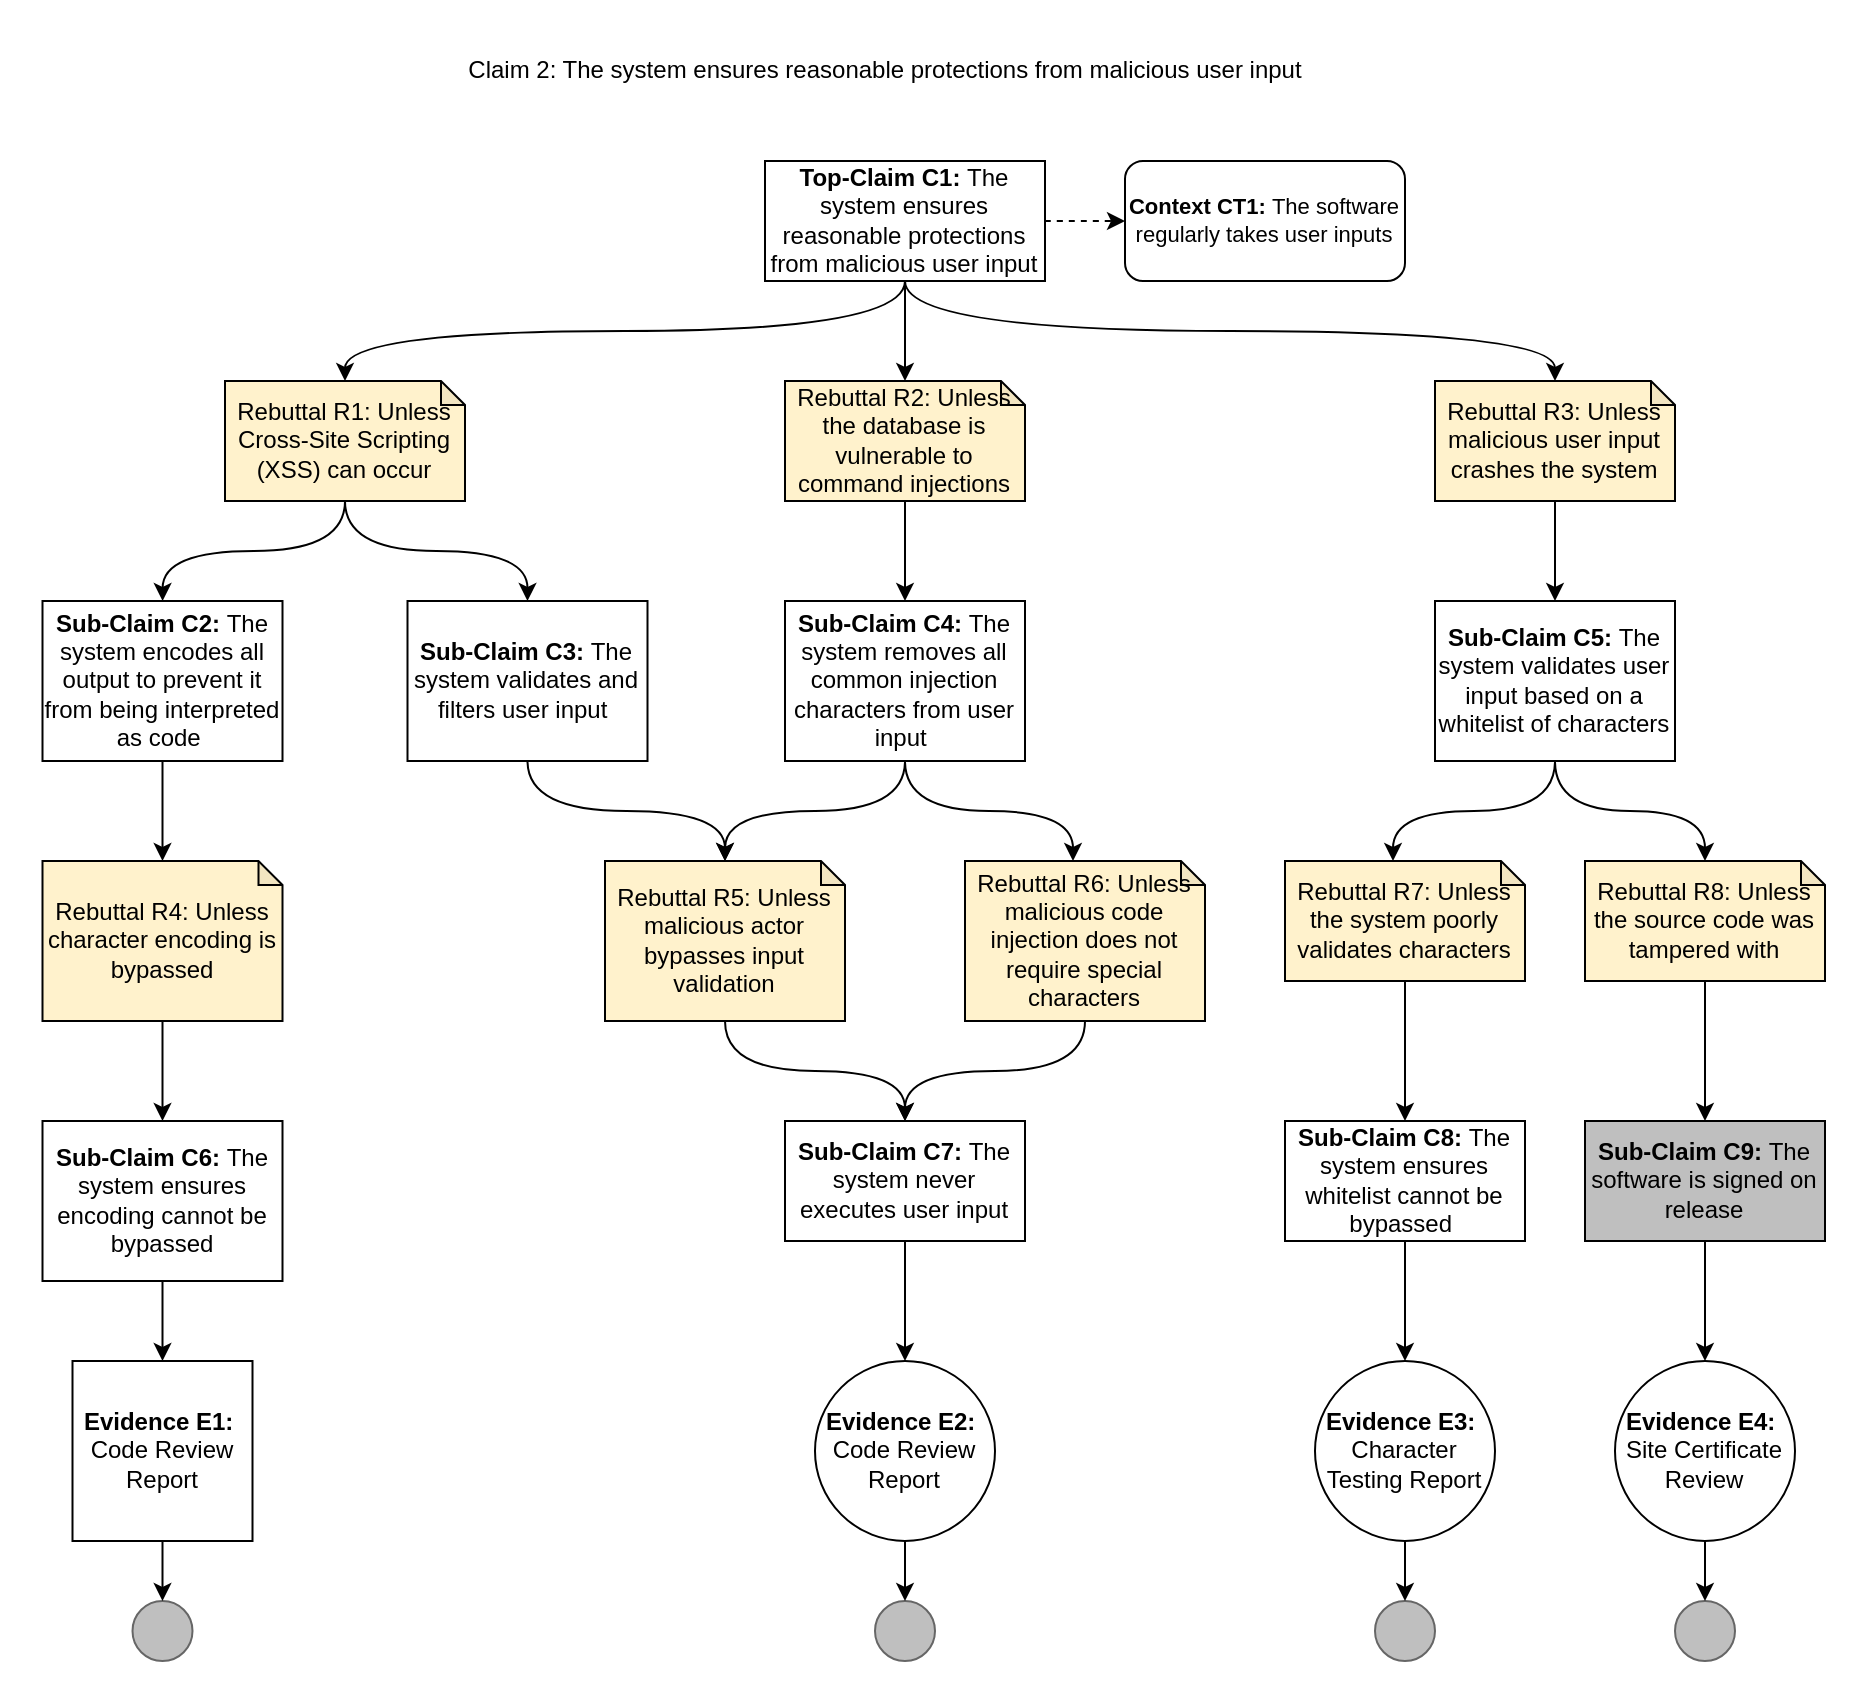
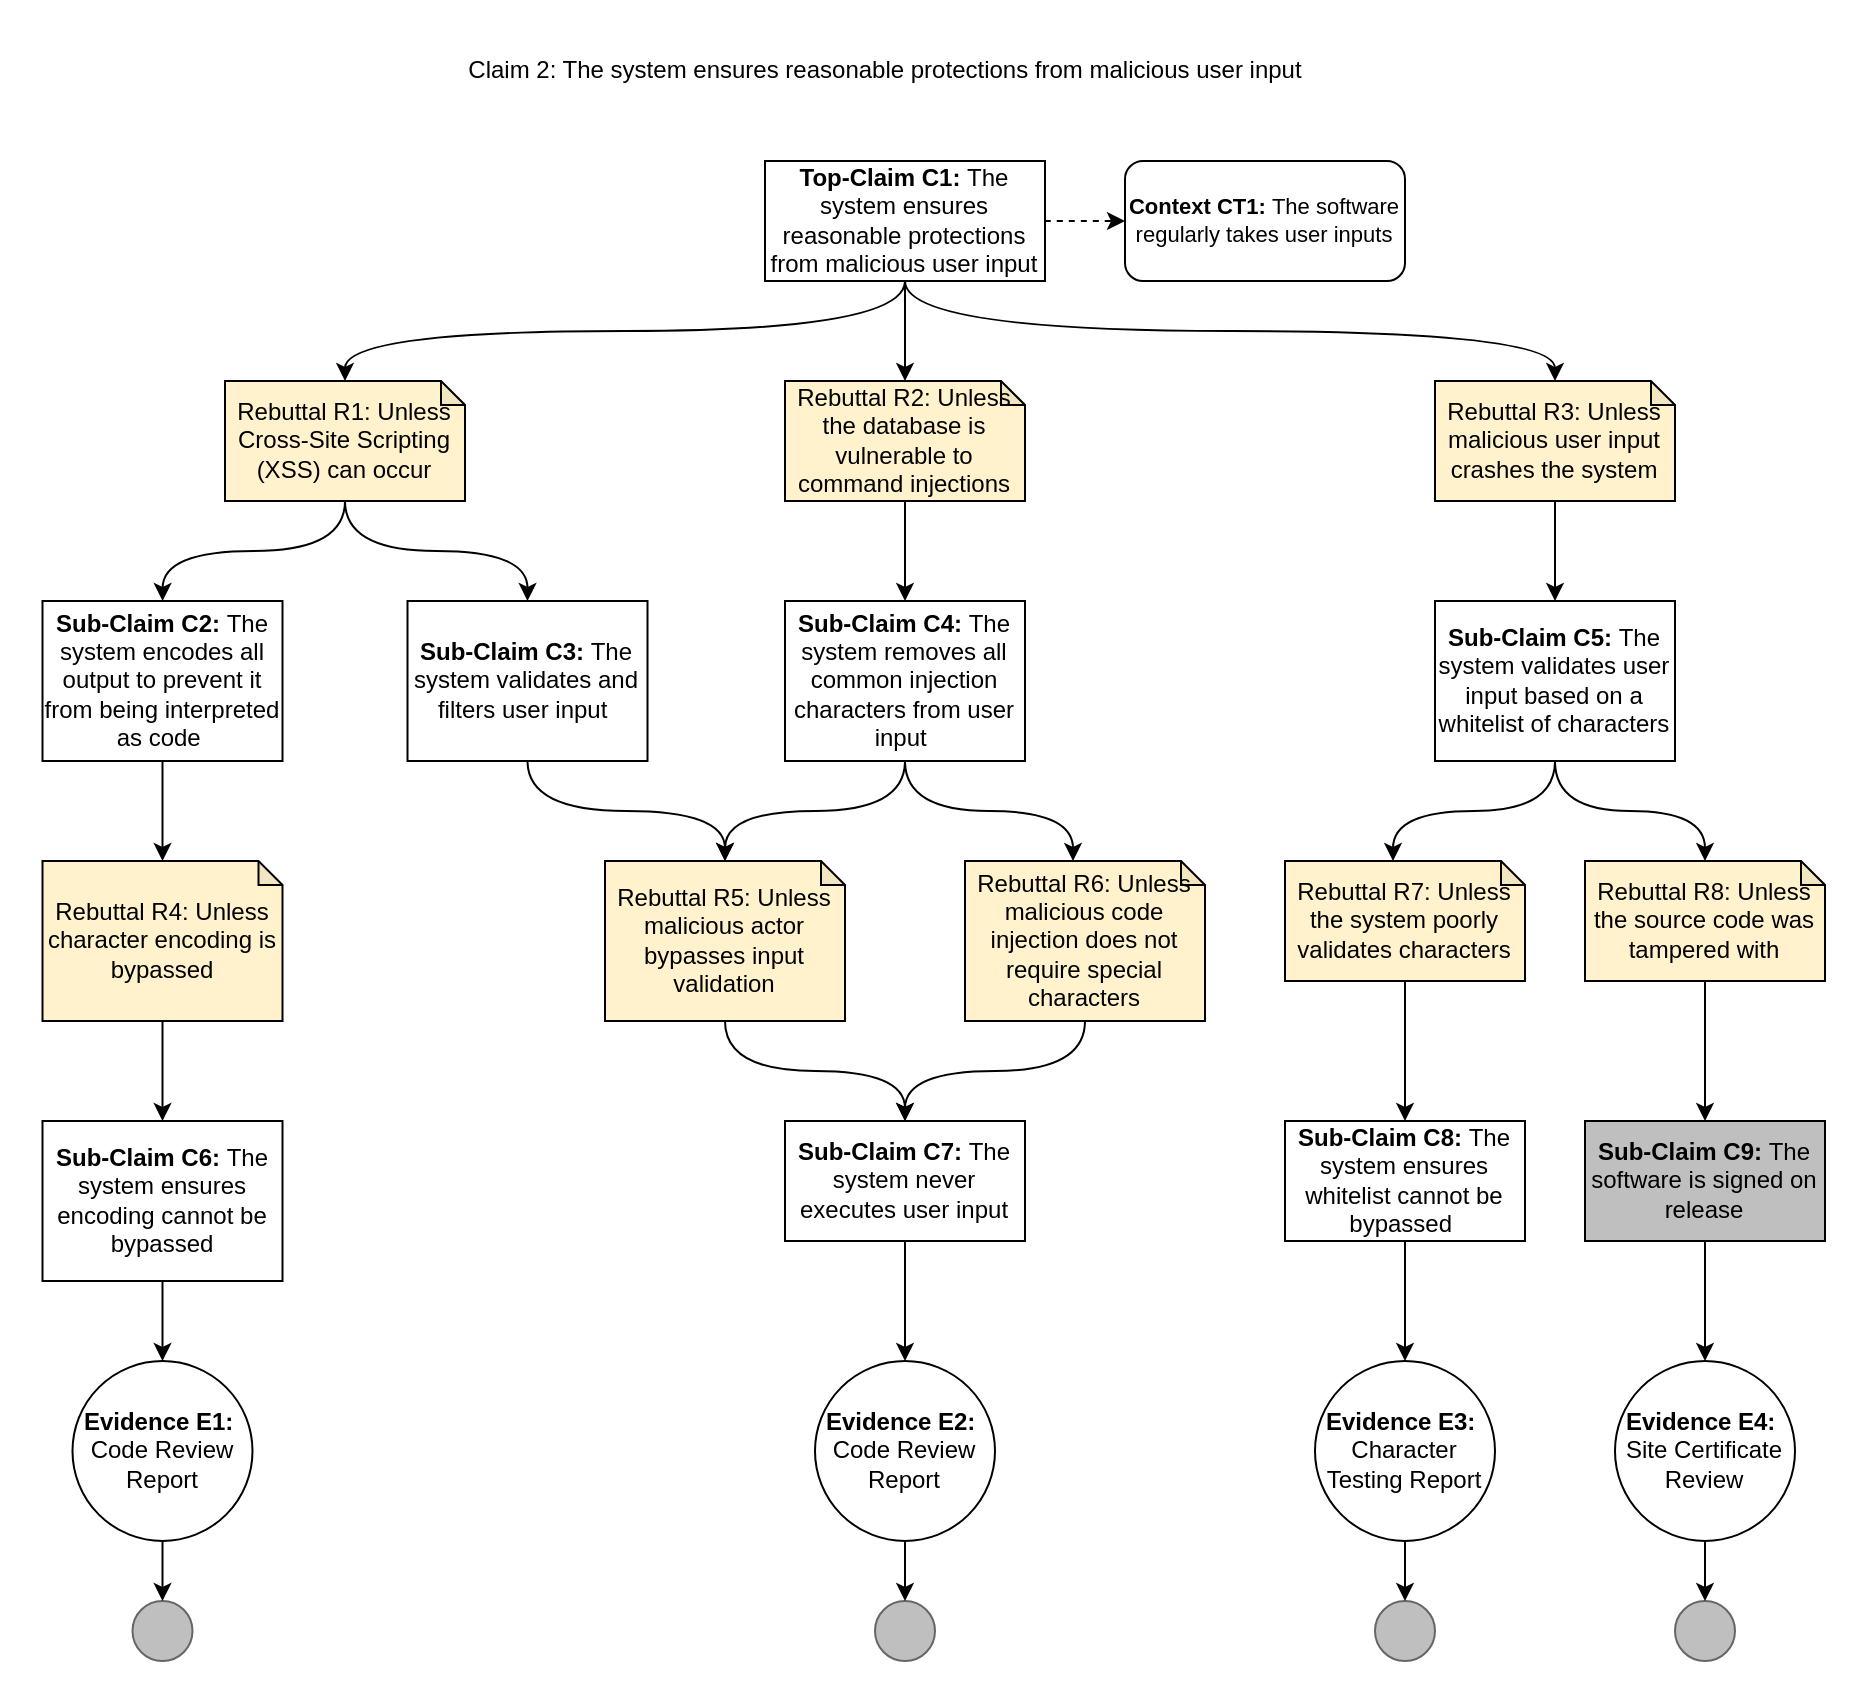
node "Evidence E1: Code Review Report": shape rectangle -> ellipse
